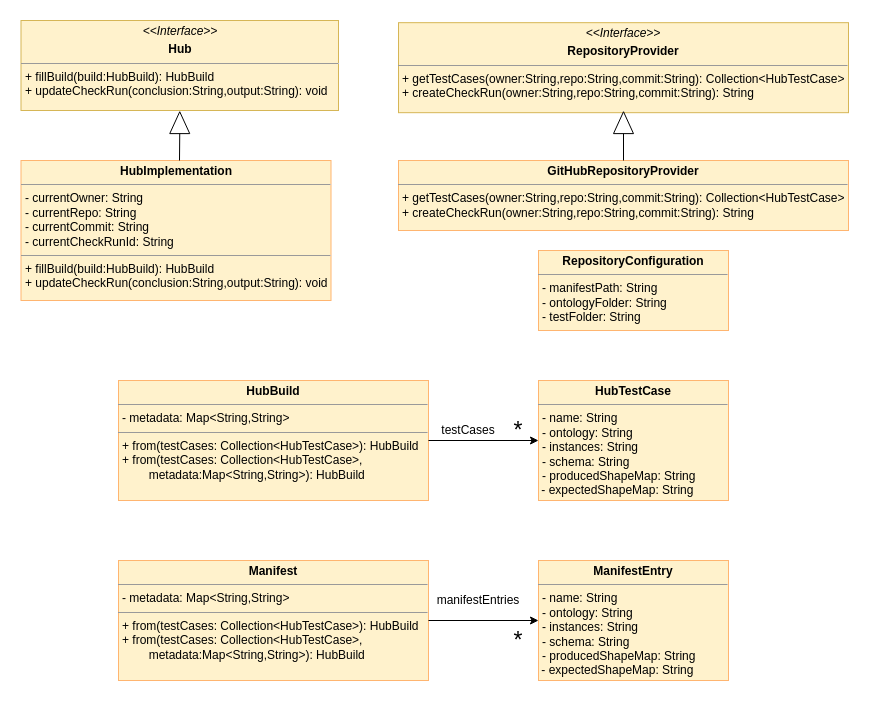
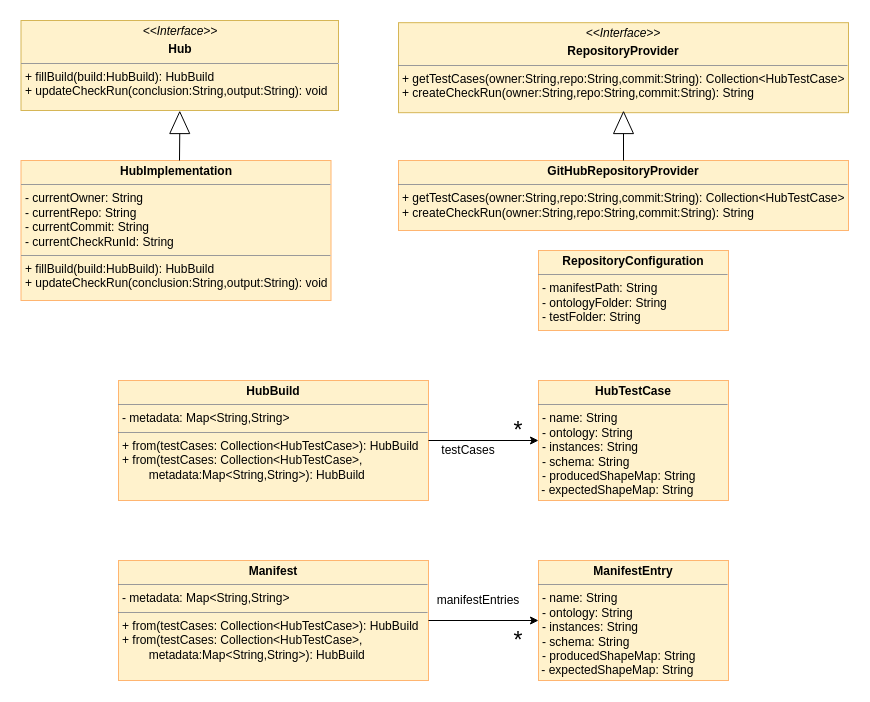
node "testCases": moved (469, 431) -> (469, 451)
